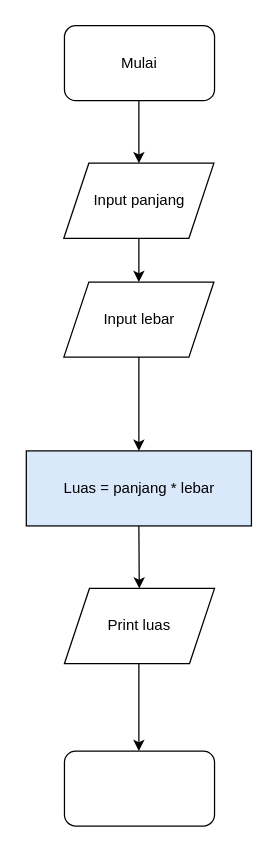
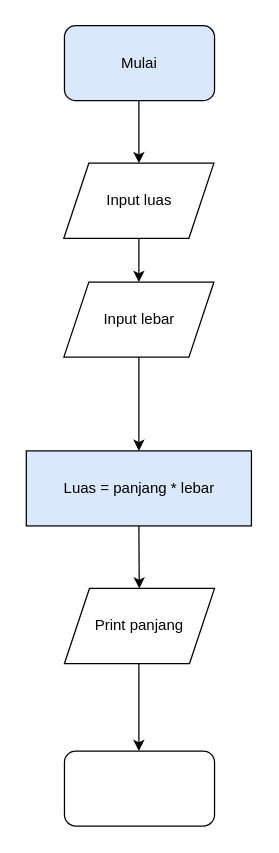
node "Mulai": fillcolor #ffffff -> #dae8fc
node "Input panjang": label "Input panjang" -> "Input luas"
node "Print luas": label "Print luas" -> "Print panjang"
